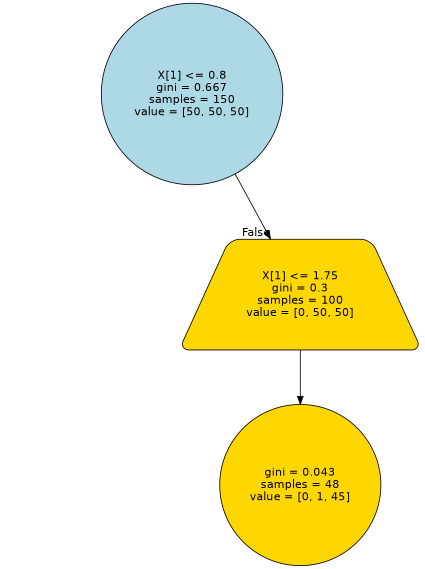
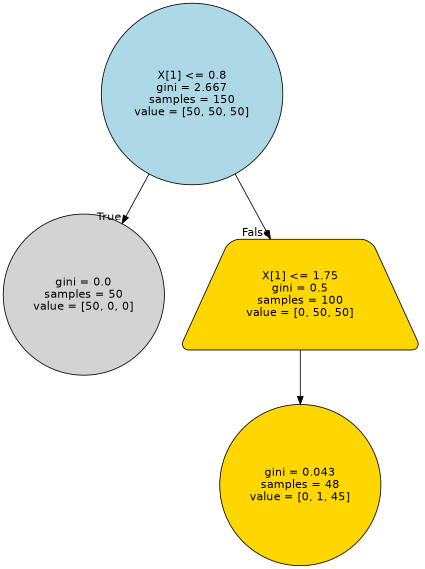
node "X[1] <= 0.8 gini = 0.667 samples = 150 value = [50, 50, 50]": label "X[1] <= 0.8 gini = 0.667 samples = 150 value = [50, 50, 50]" -> "X[1] <= 0.8 gini = 2.667 samples = 150 value = [50, 50, 50]"
node "gini = 0.0 samples = 50 value = [50, 0, 0]": added
node "X[1] <= 1.75 gini = 0.3 samples = 100 value = [0, 50, 50]": label "X[1] <= 1.75 gini = 0.3 samples = 100 value = [0, 50, 50]" -> "X[1] <= 1.75 gini = 0.5 samples = 100 value = [0, 50, 50]"
